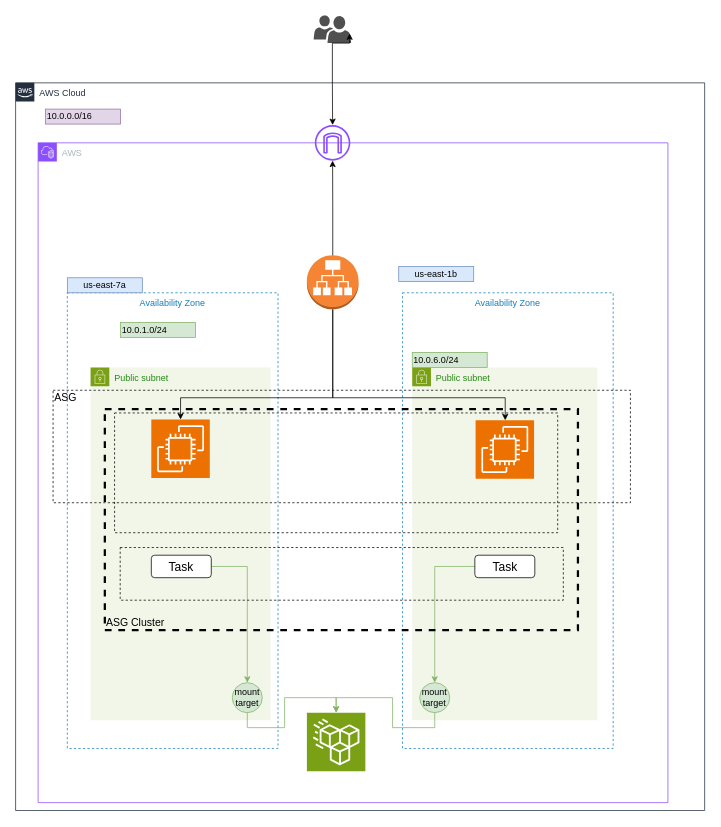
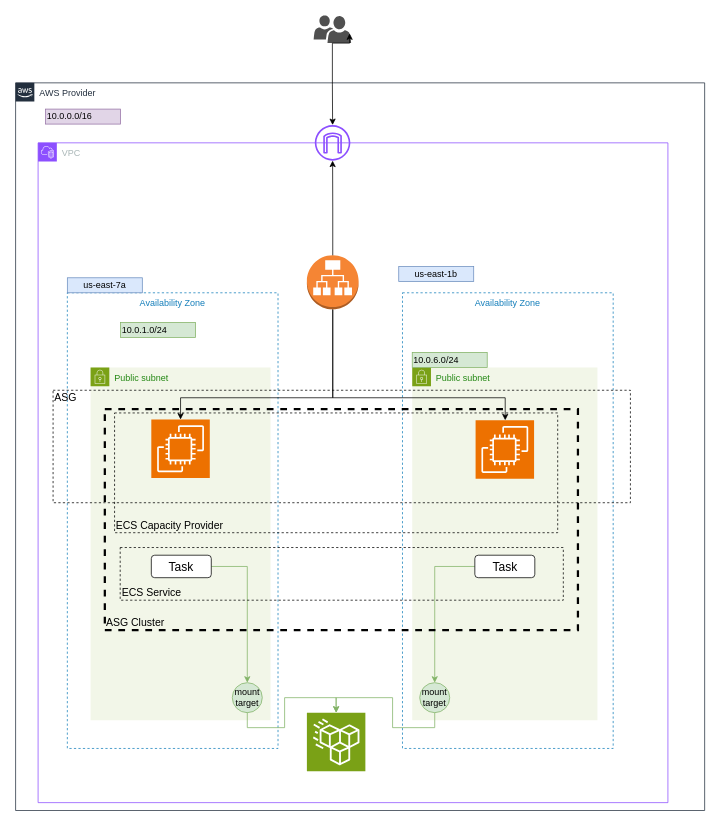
node "AWS Cloud": label "AWS Cloud" -> "AWS Provider"
node "AWS": label "AWS" -> "VPC"
node "ECS Capacity Provider": added
node "ECS Service": added
